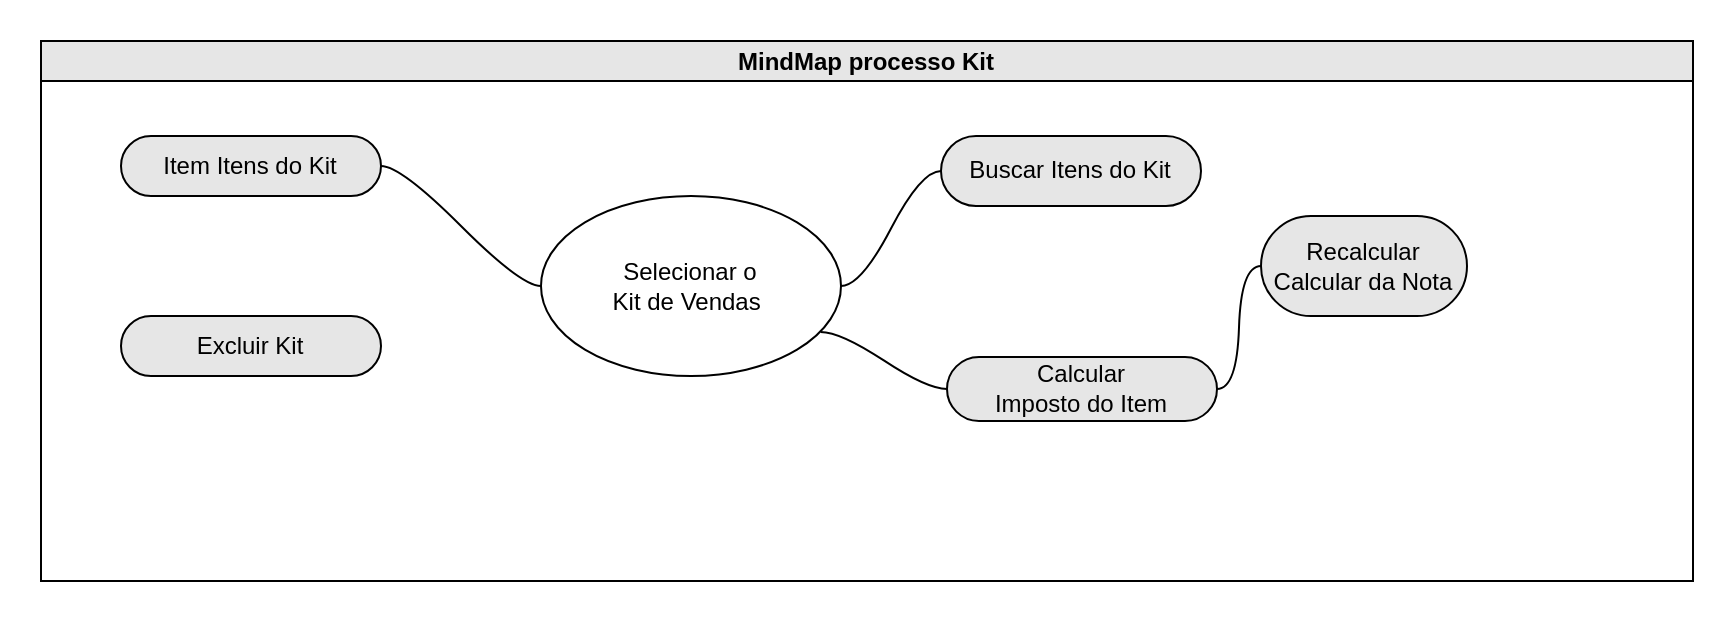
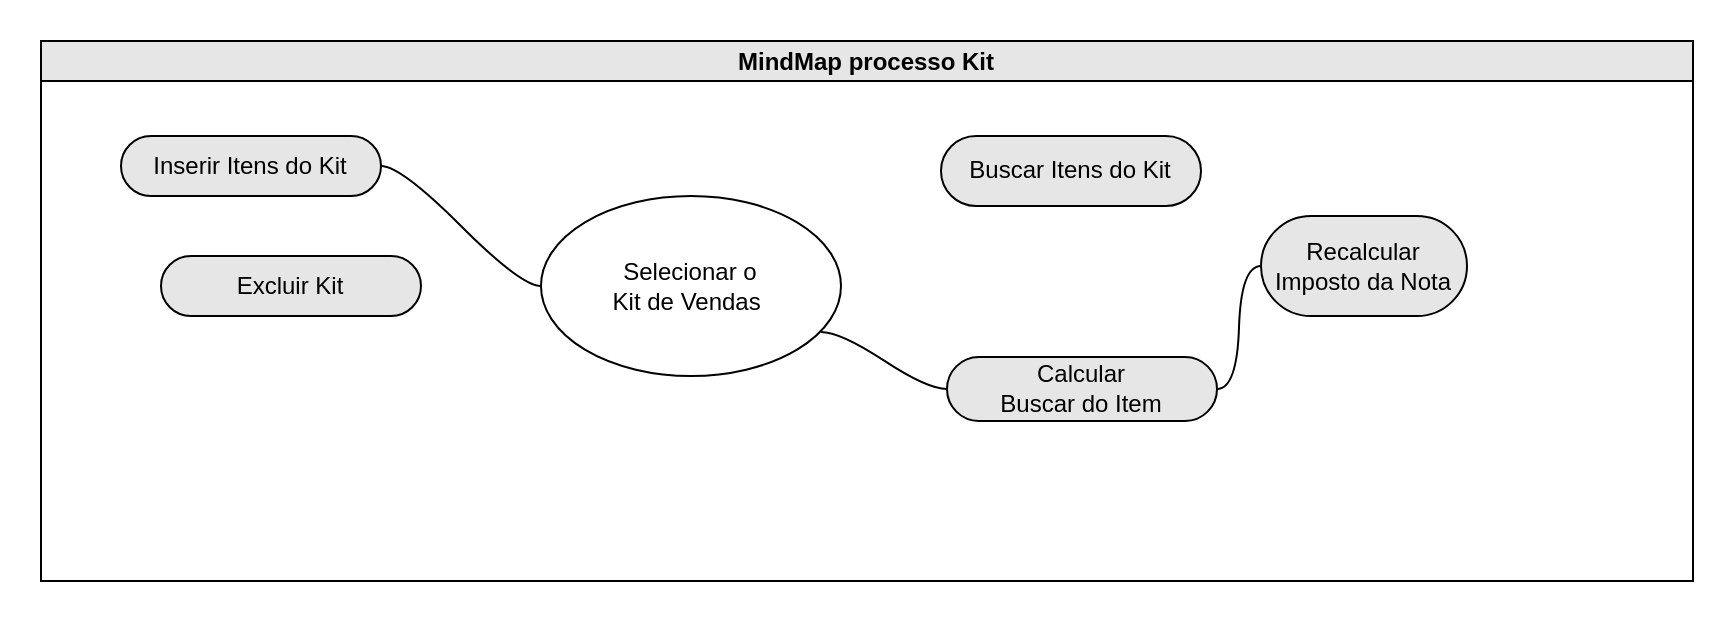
node "Item Itens do Kit": label "Item Itens do Kit" -> "Inserir Itens do Kit"
edge "Buscar Itens do Kit" -- "Selecionar o Kit de Vendas": removed
node "Recalcular Calcular da Nota": label "Recalcular Calcular da Nota" -> "Recalcular Imposto da Nota"
node "Excluir Kit": moved (251, 346) -> (291, 286)
node "Calcular Imposto do Item": label "Calcular Imposto do Item" -> "Calcular Buscar do Item"
